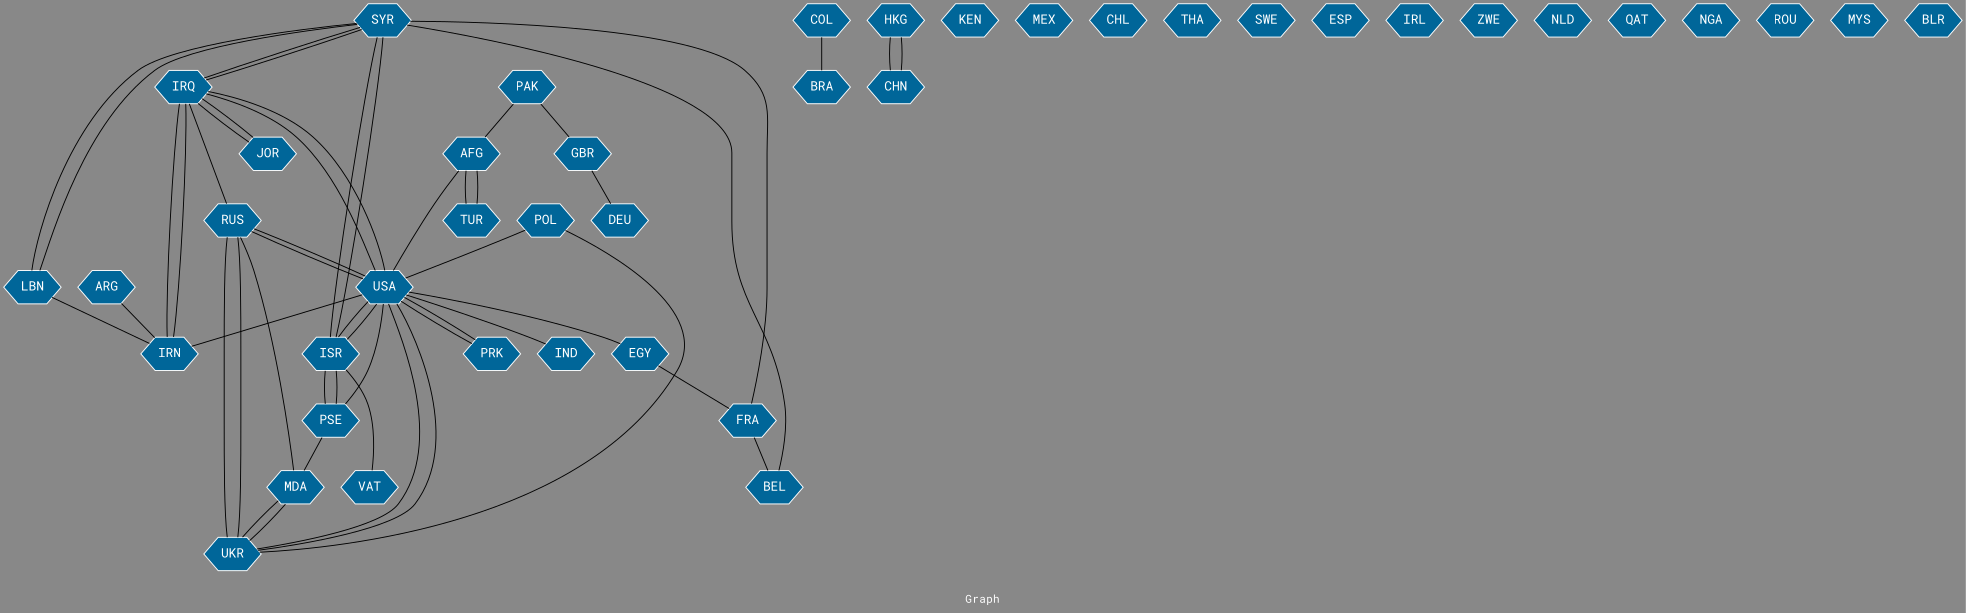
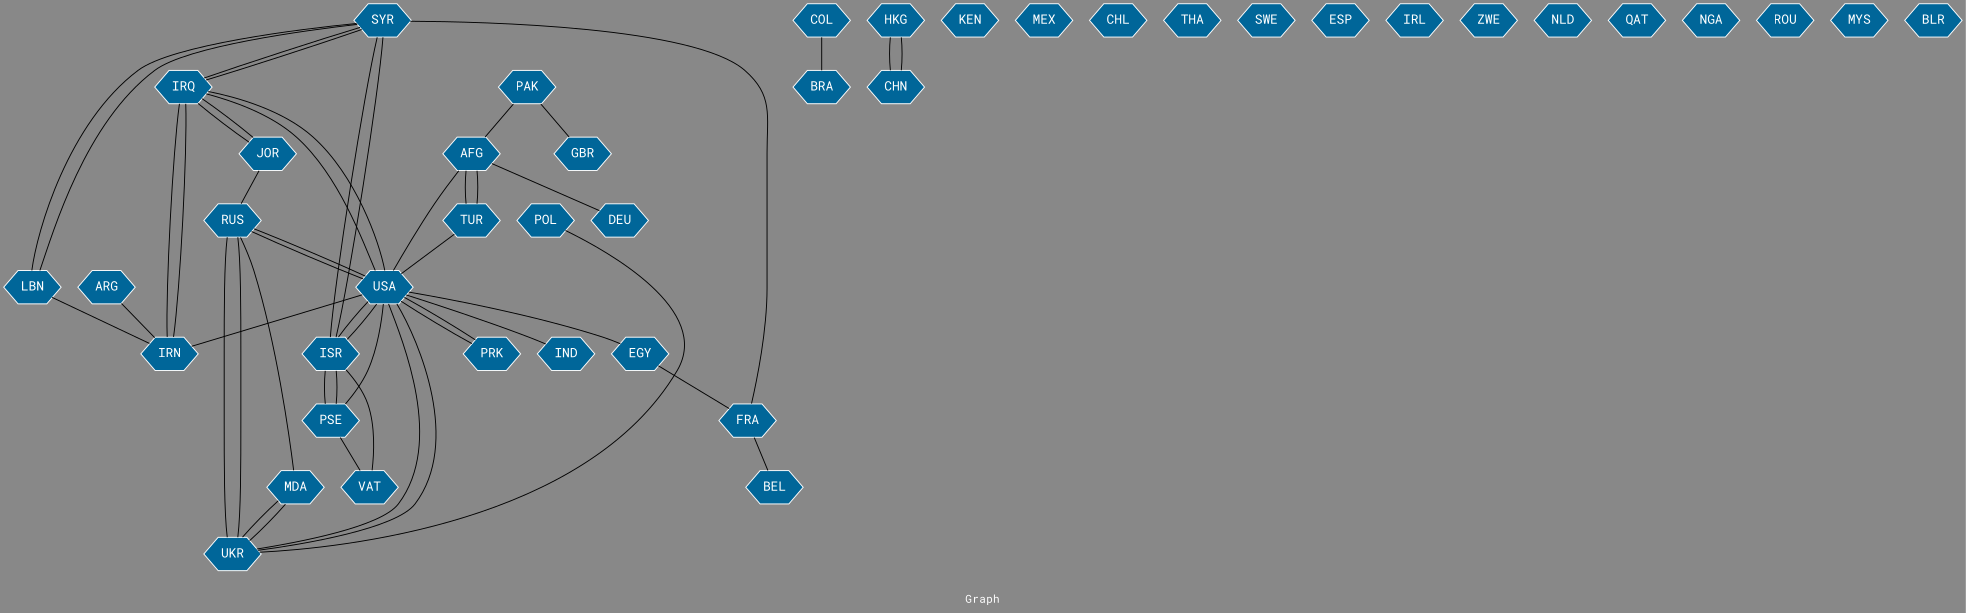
edge "SYR" -- "BEL": removed
edge "IRQ" -- "RUS": now "JOR" -- "RUS"
edge "GBR" -- "DEU": now "AFG" -- "DEU"
edge "POL" -- "USA": now "TUR" -- "USA"
edge "PSE" -- "MDA": now "PSE" -- "VAT"
